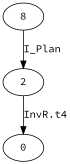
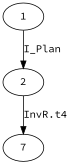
node "8": label "8" -> "1"
node "0": label "0" -> "7"
